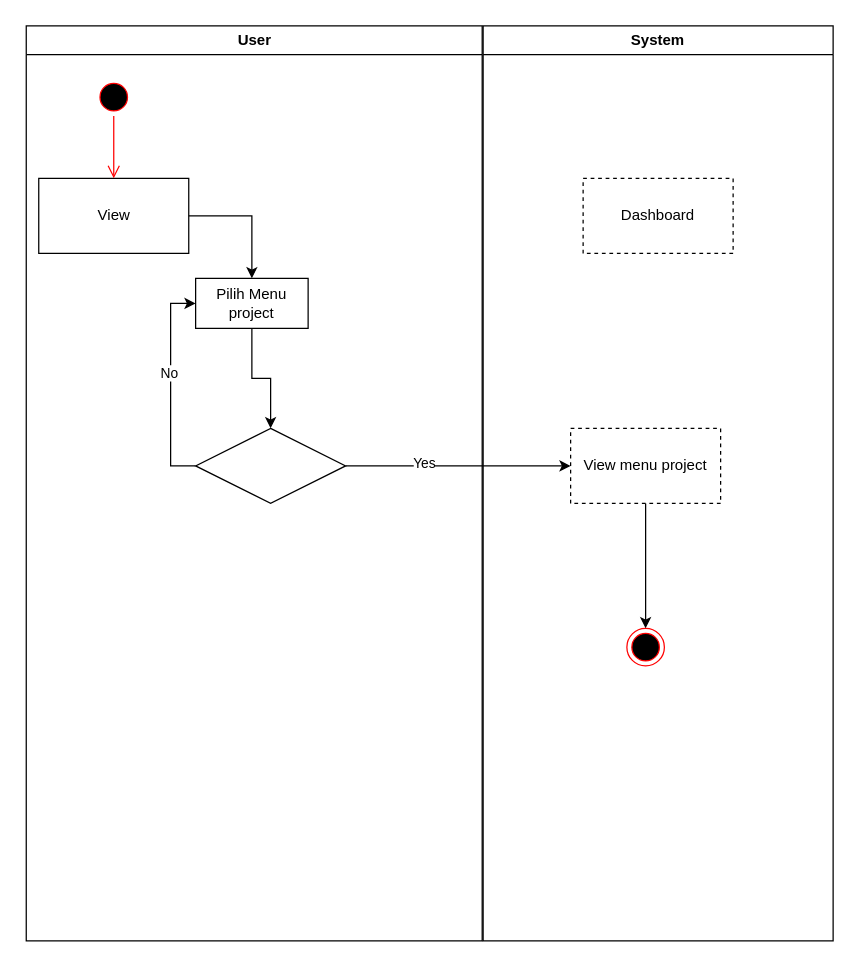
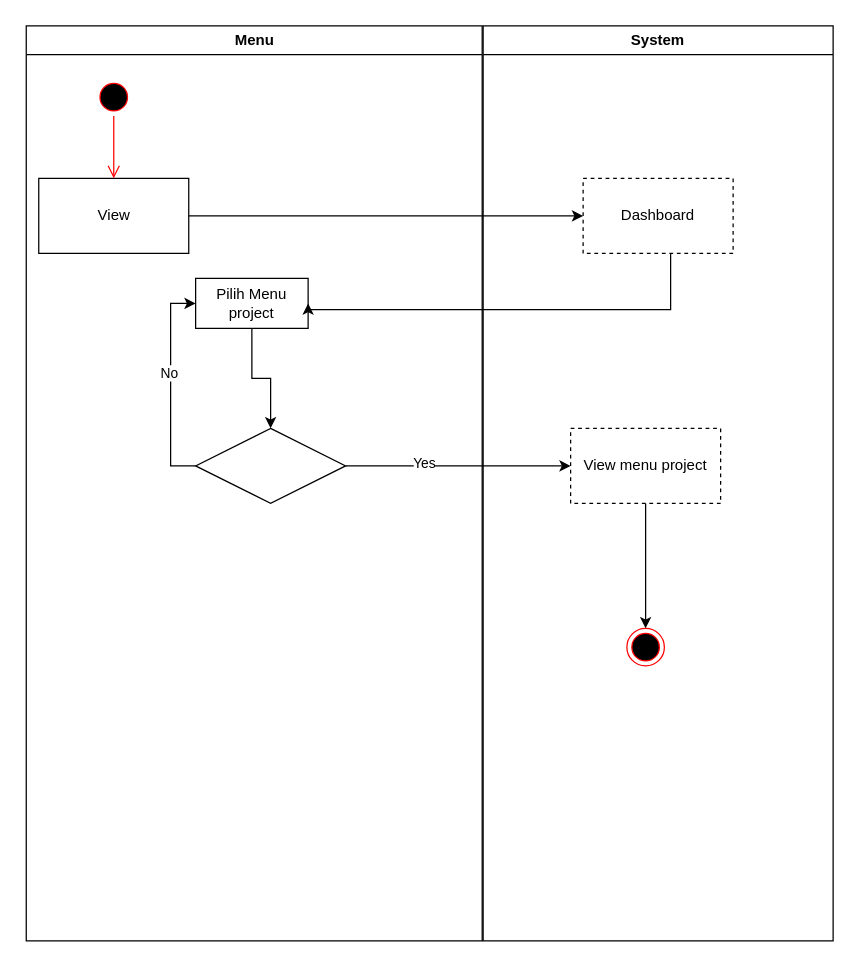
node "User": label "User" -> "Menu"
edge "View" -> "Pilih Menu project": now "View" -> "Dashboard"
edge "Dashboard" -> "Pilih Menu project": added
